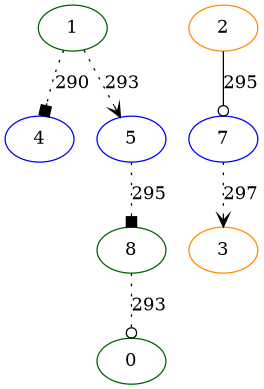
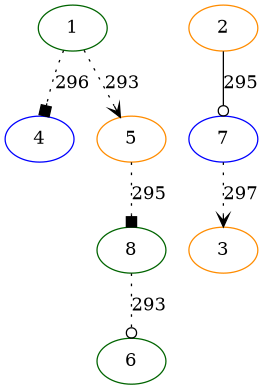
edge "1" -> "4": label "290" -> "296"
node "5": color blue -> darkorange
node "0": label "0" -> "6"
